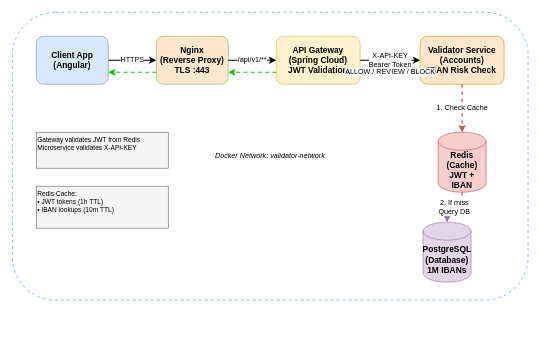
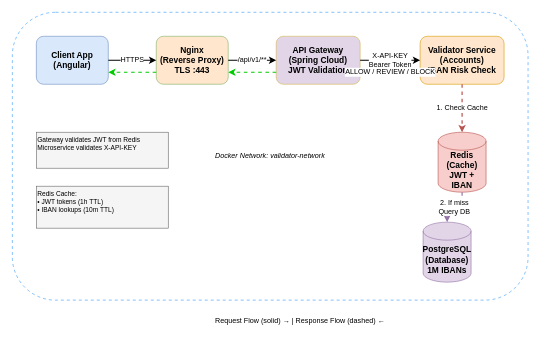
node "API Gateway (Spring Cloud) JWT Validation": fillcolor #fff2cc -> #e1d5e7
node "Request Flow (solid) → | Response Flow (dashed) ←": added
